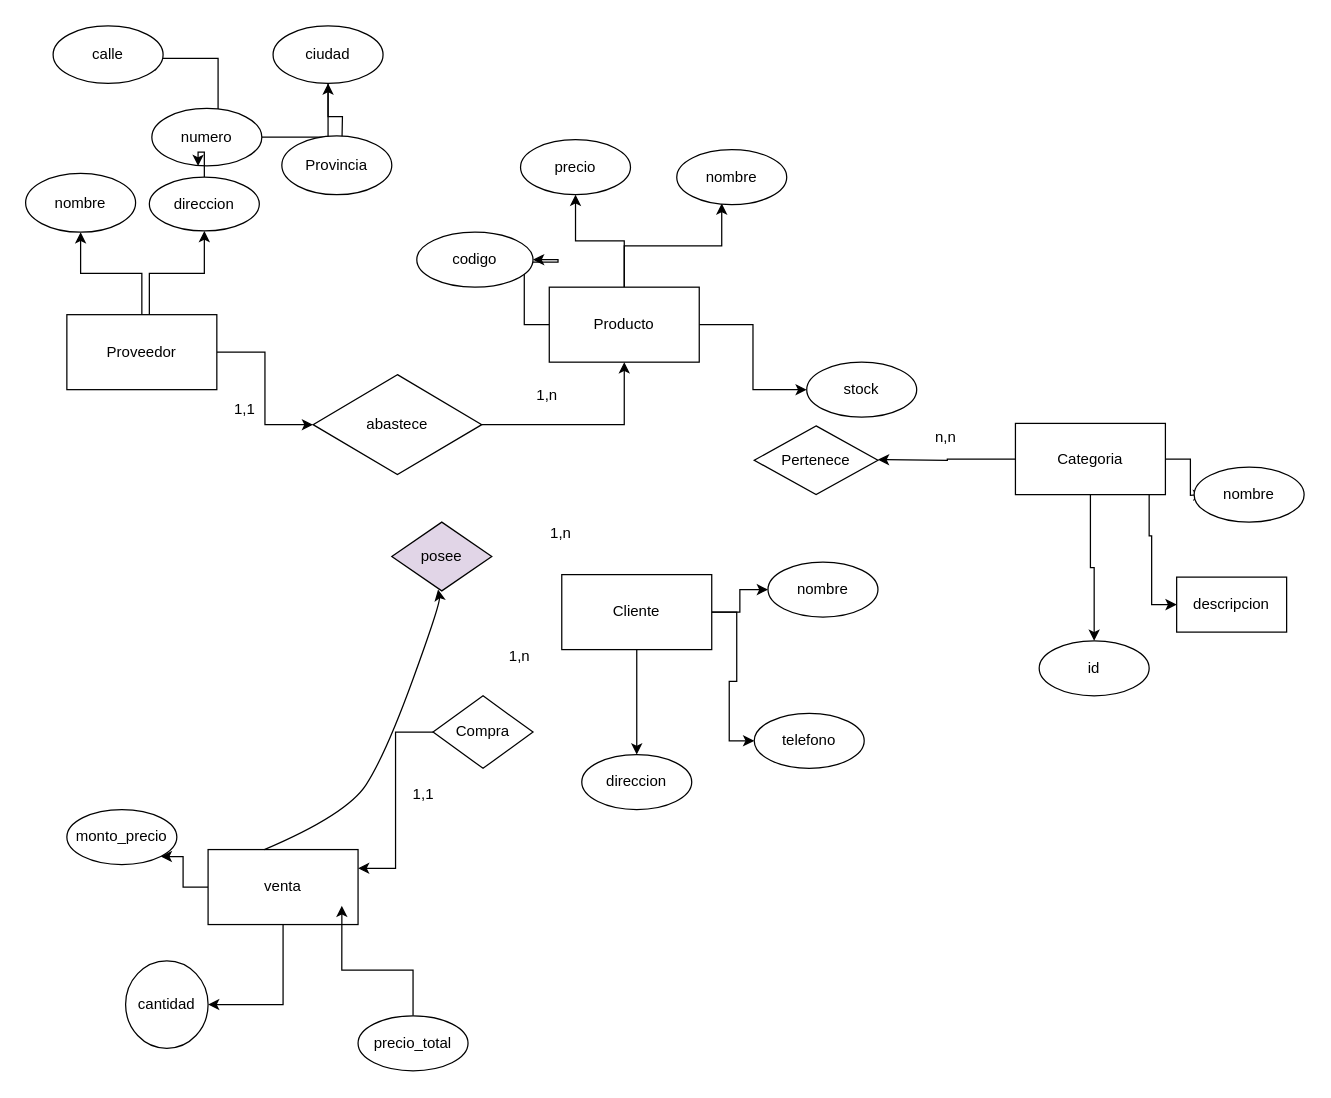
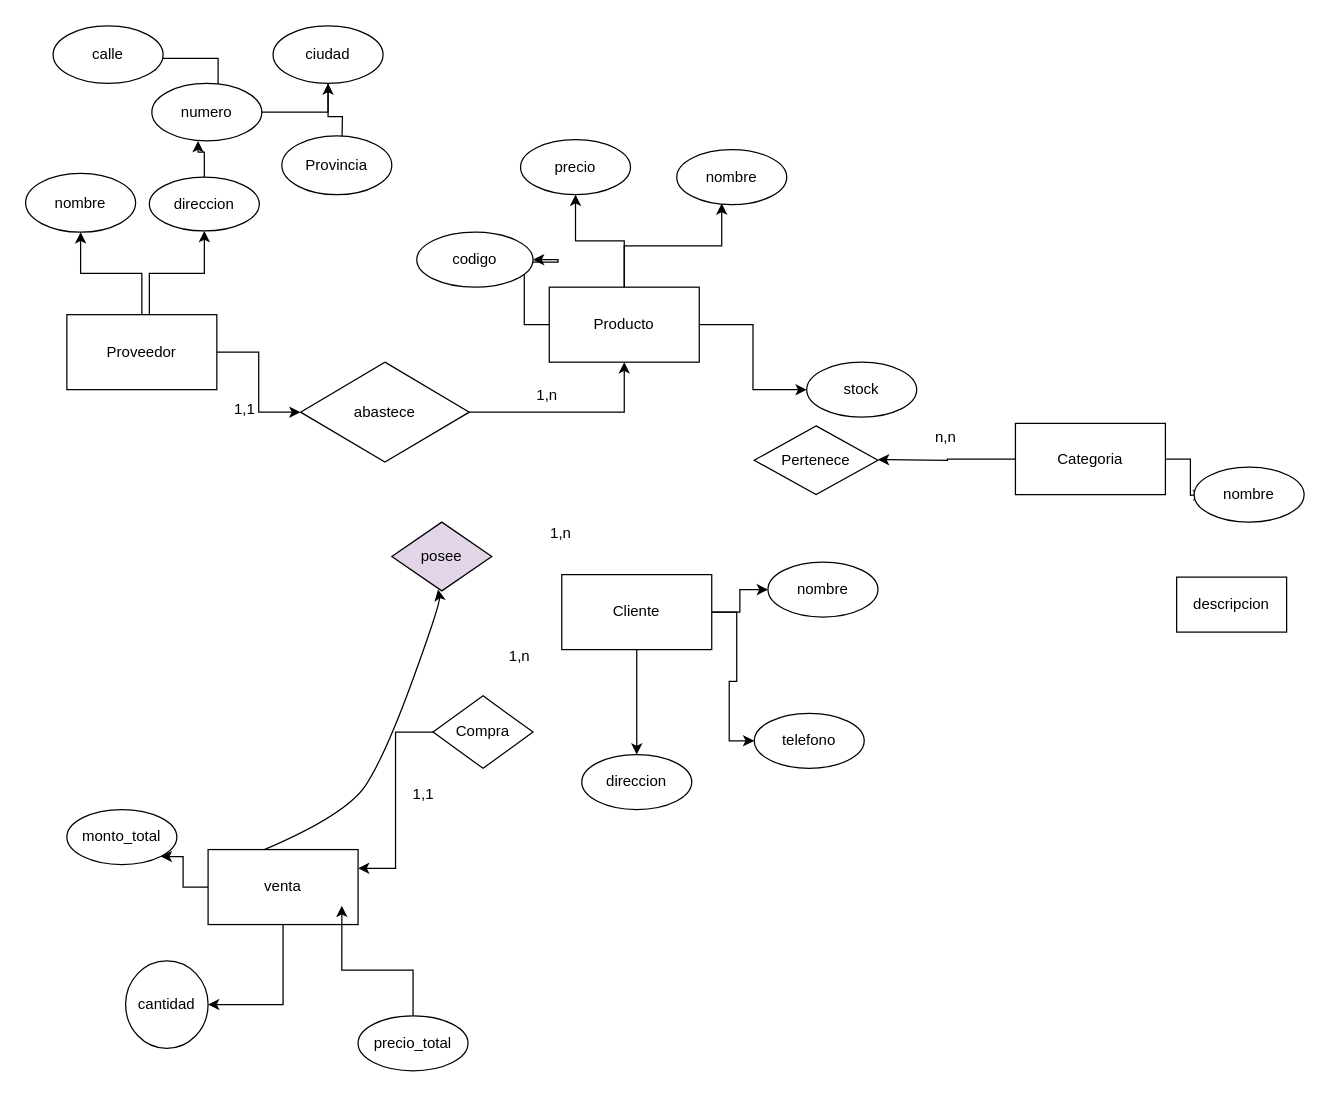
node "numero": moved (207, 137) -> (207, 112)
node "abastece": moved (398, 424) -> (385, 412)
edge "Categoria" -> "descripcion": removed
edge "Categoria" -> "id": removed
node "id": removed
node "monto_precio": label "monto_precio" -> "monto_total"
